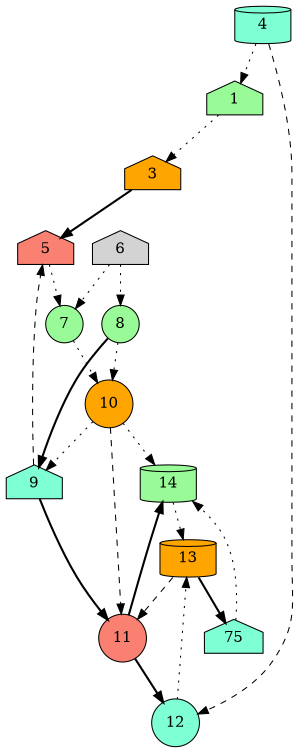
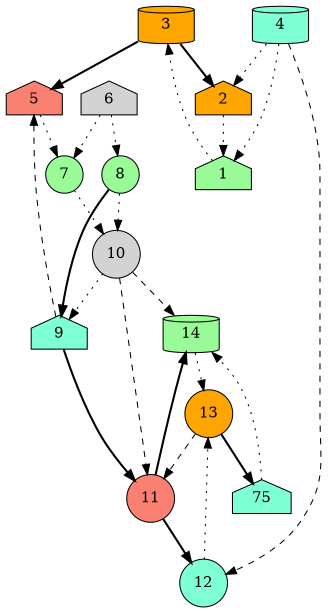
node "2": added
node "3": shape house -> cylinder
node "10": fillcolor orange -> lightgrey
edge "10" -> "14": style dotted -> dashed
node "13": shape cylinder -> circle
